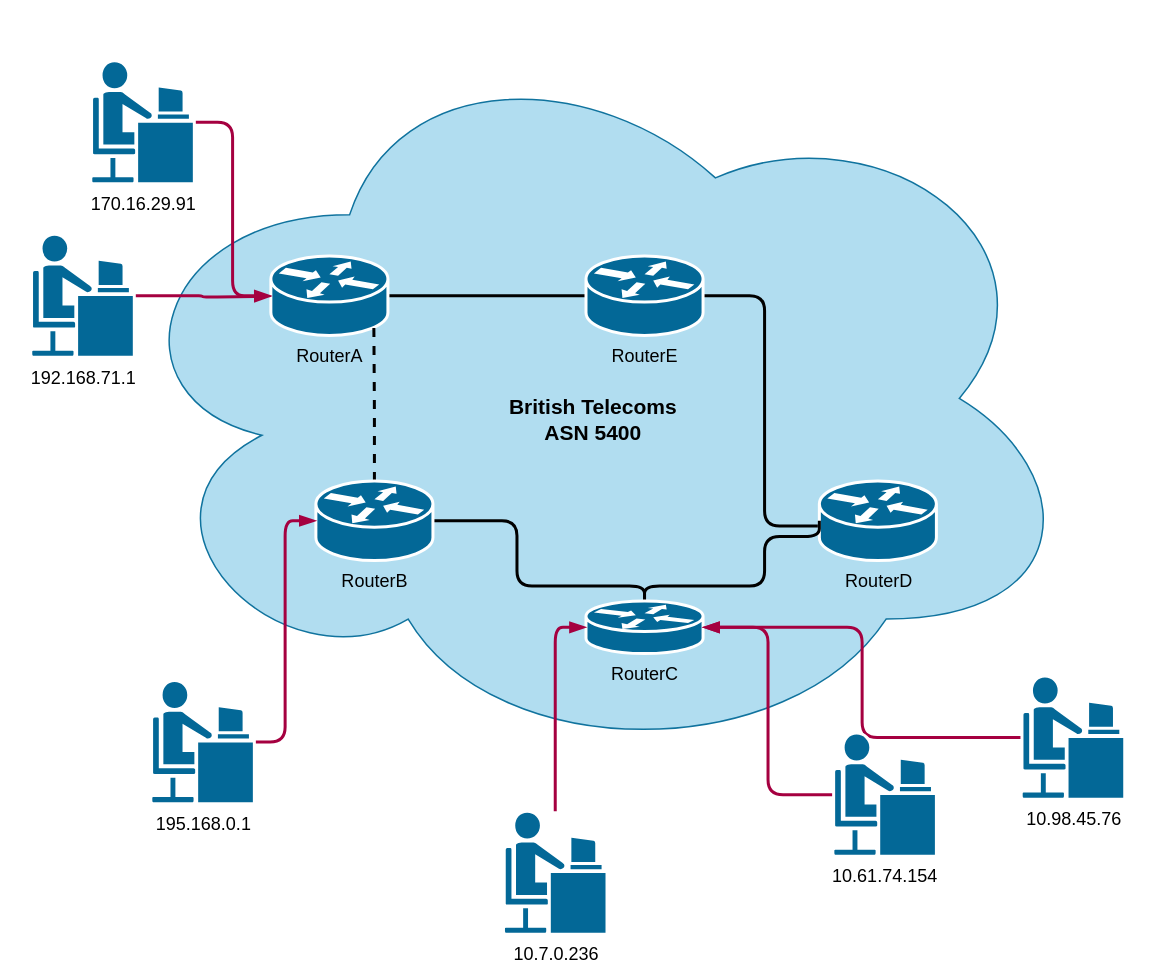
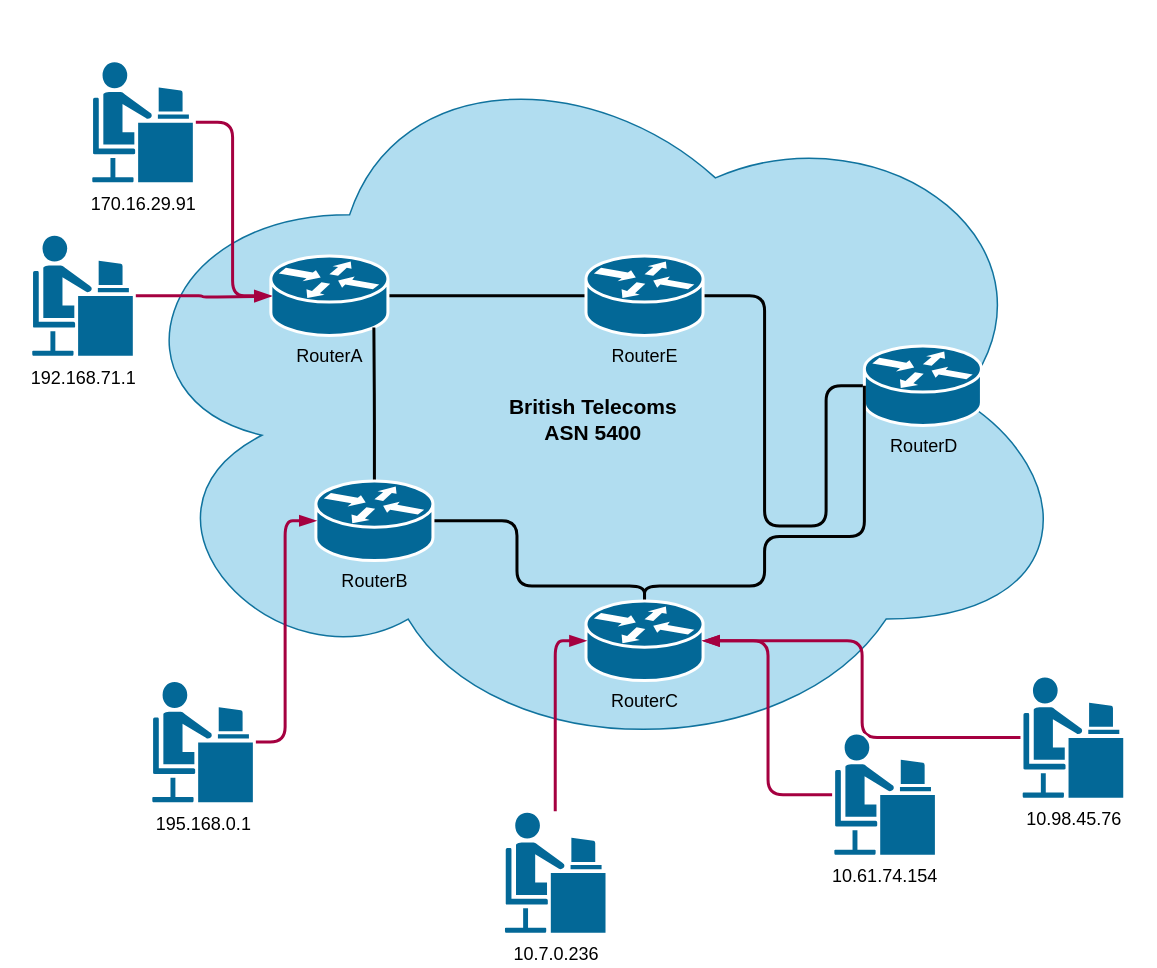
edge "RouterA" -- "RouterB": style dashed -> solid
node "RouterD": moved (878, 521) -> (923, 386)
node "RouterC": size 117x53 -> 117x80
